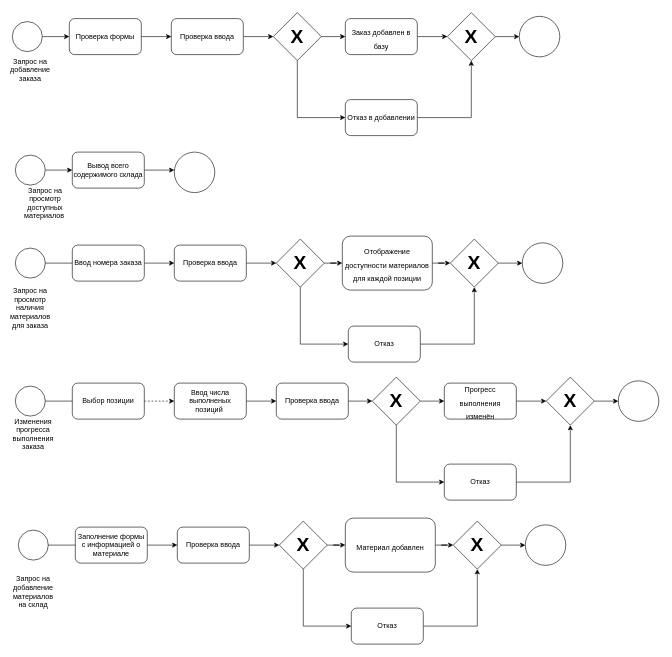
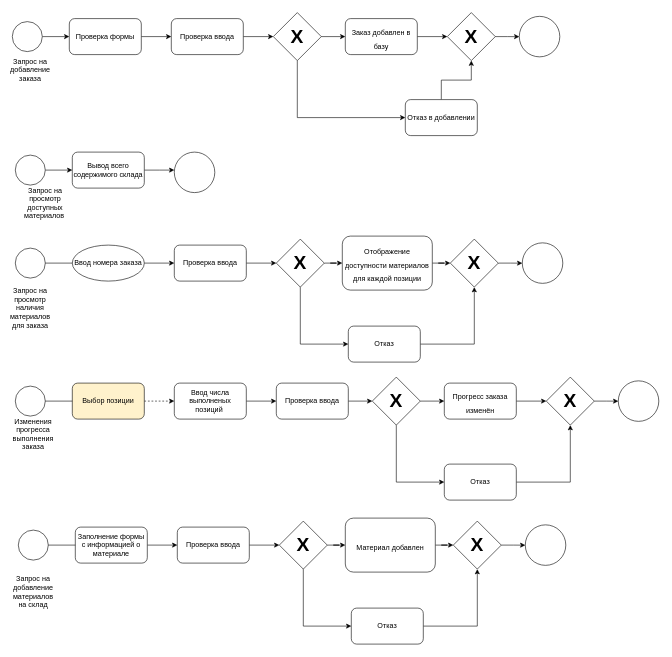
node "Отказ в добавлении": moved (381, 118) -> (441, 118)
node "Ввод номера заказа": shape rounded rectangle -> ellipse
node "Выбор позиции": fillcolor #ffffff -> #fff2cc
node "Прогресс выполнения изменён": label "Прогресс выполнения изменён" -> "Прогресс заказа изменён"
